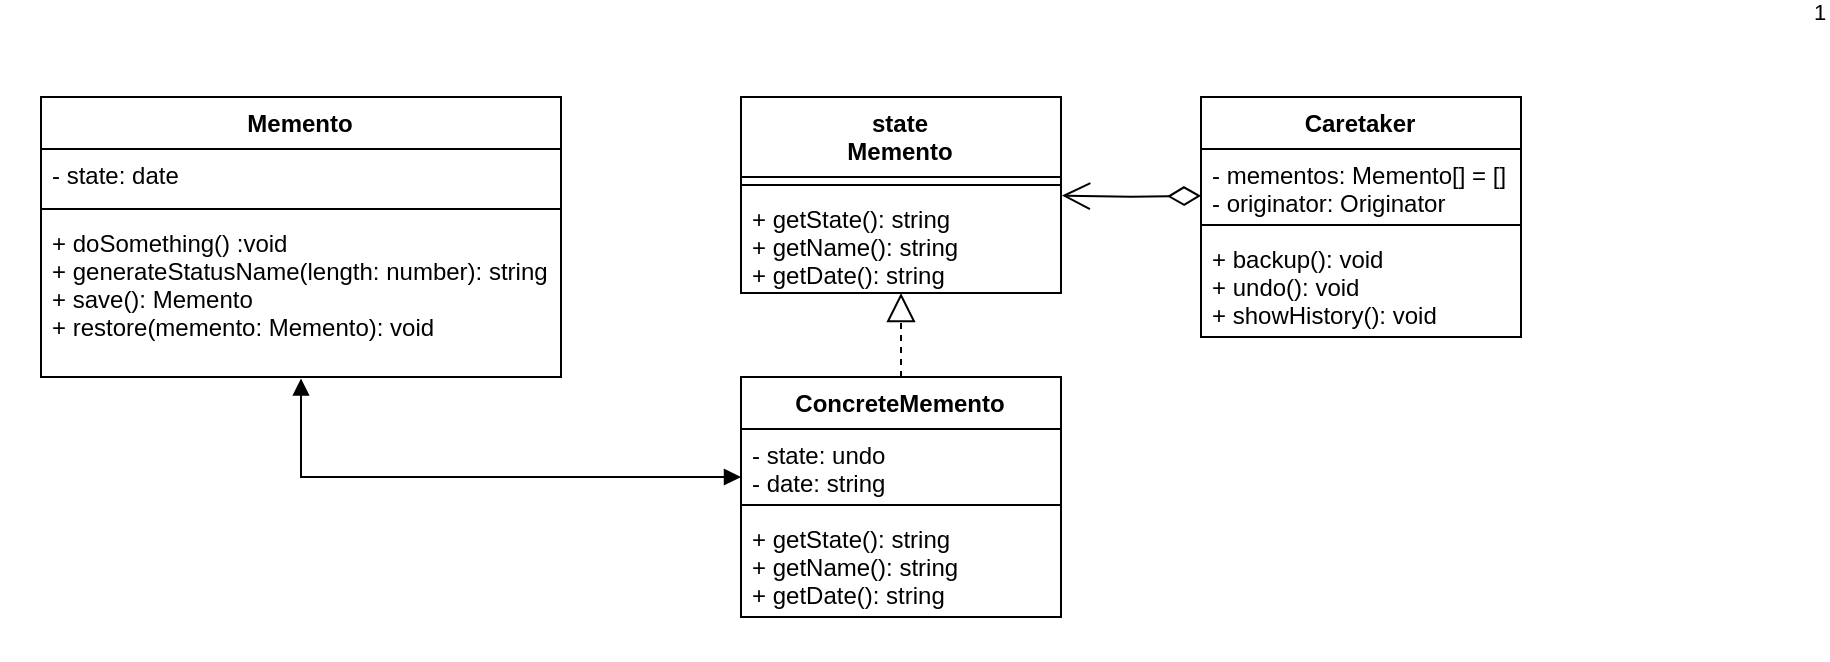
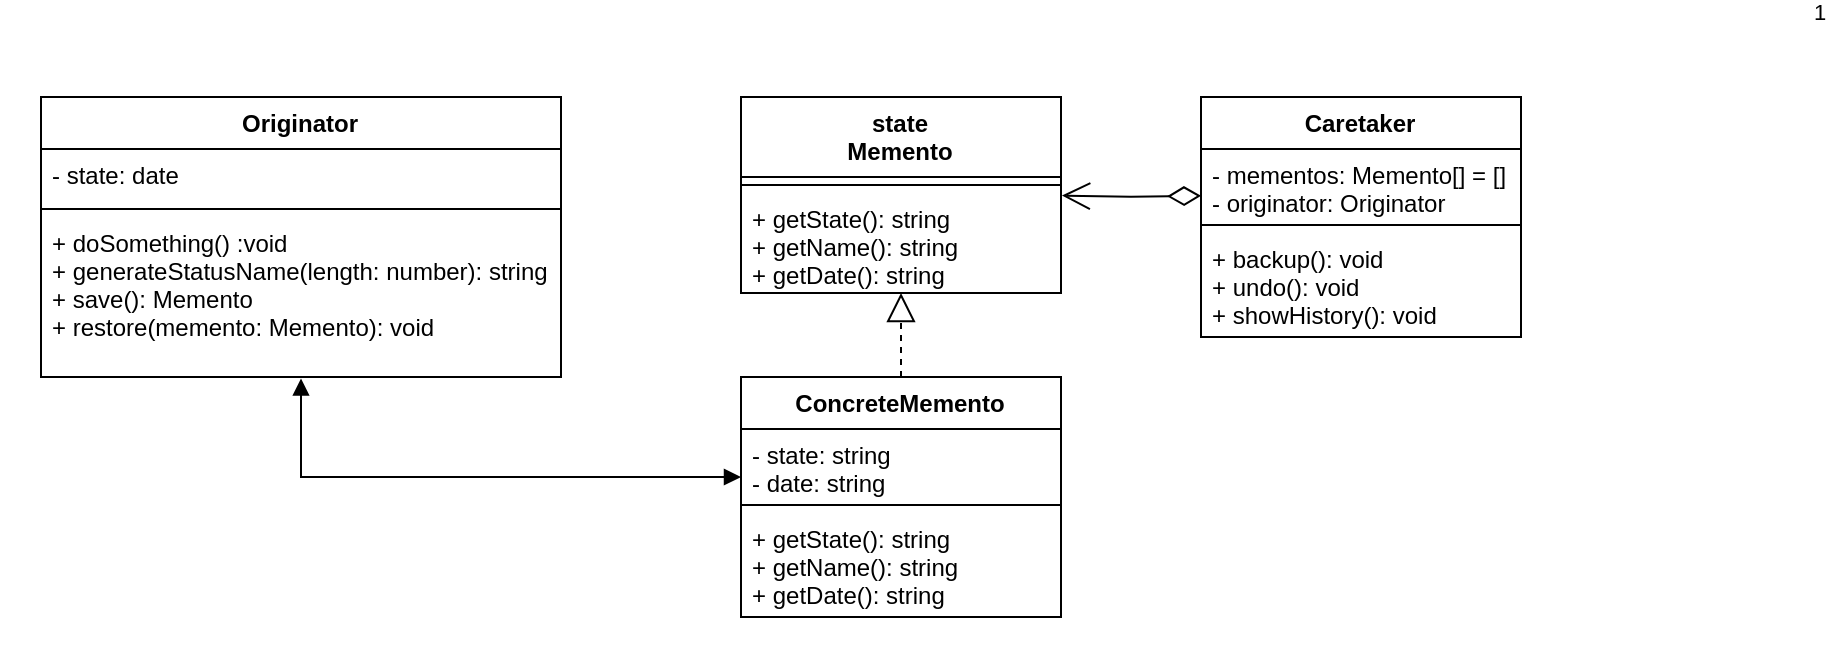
node "Memento": label "Memento" -> "Originator"
node "- state: undo - date: string": label "- state: undo - date: string" -> "- state: string - date: string"
